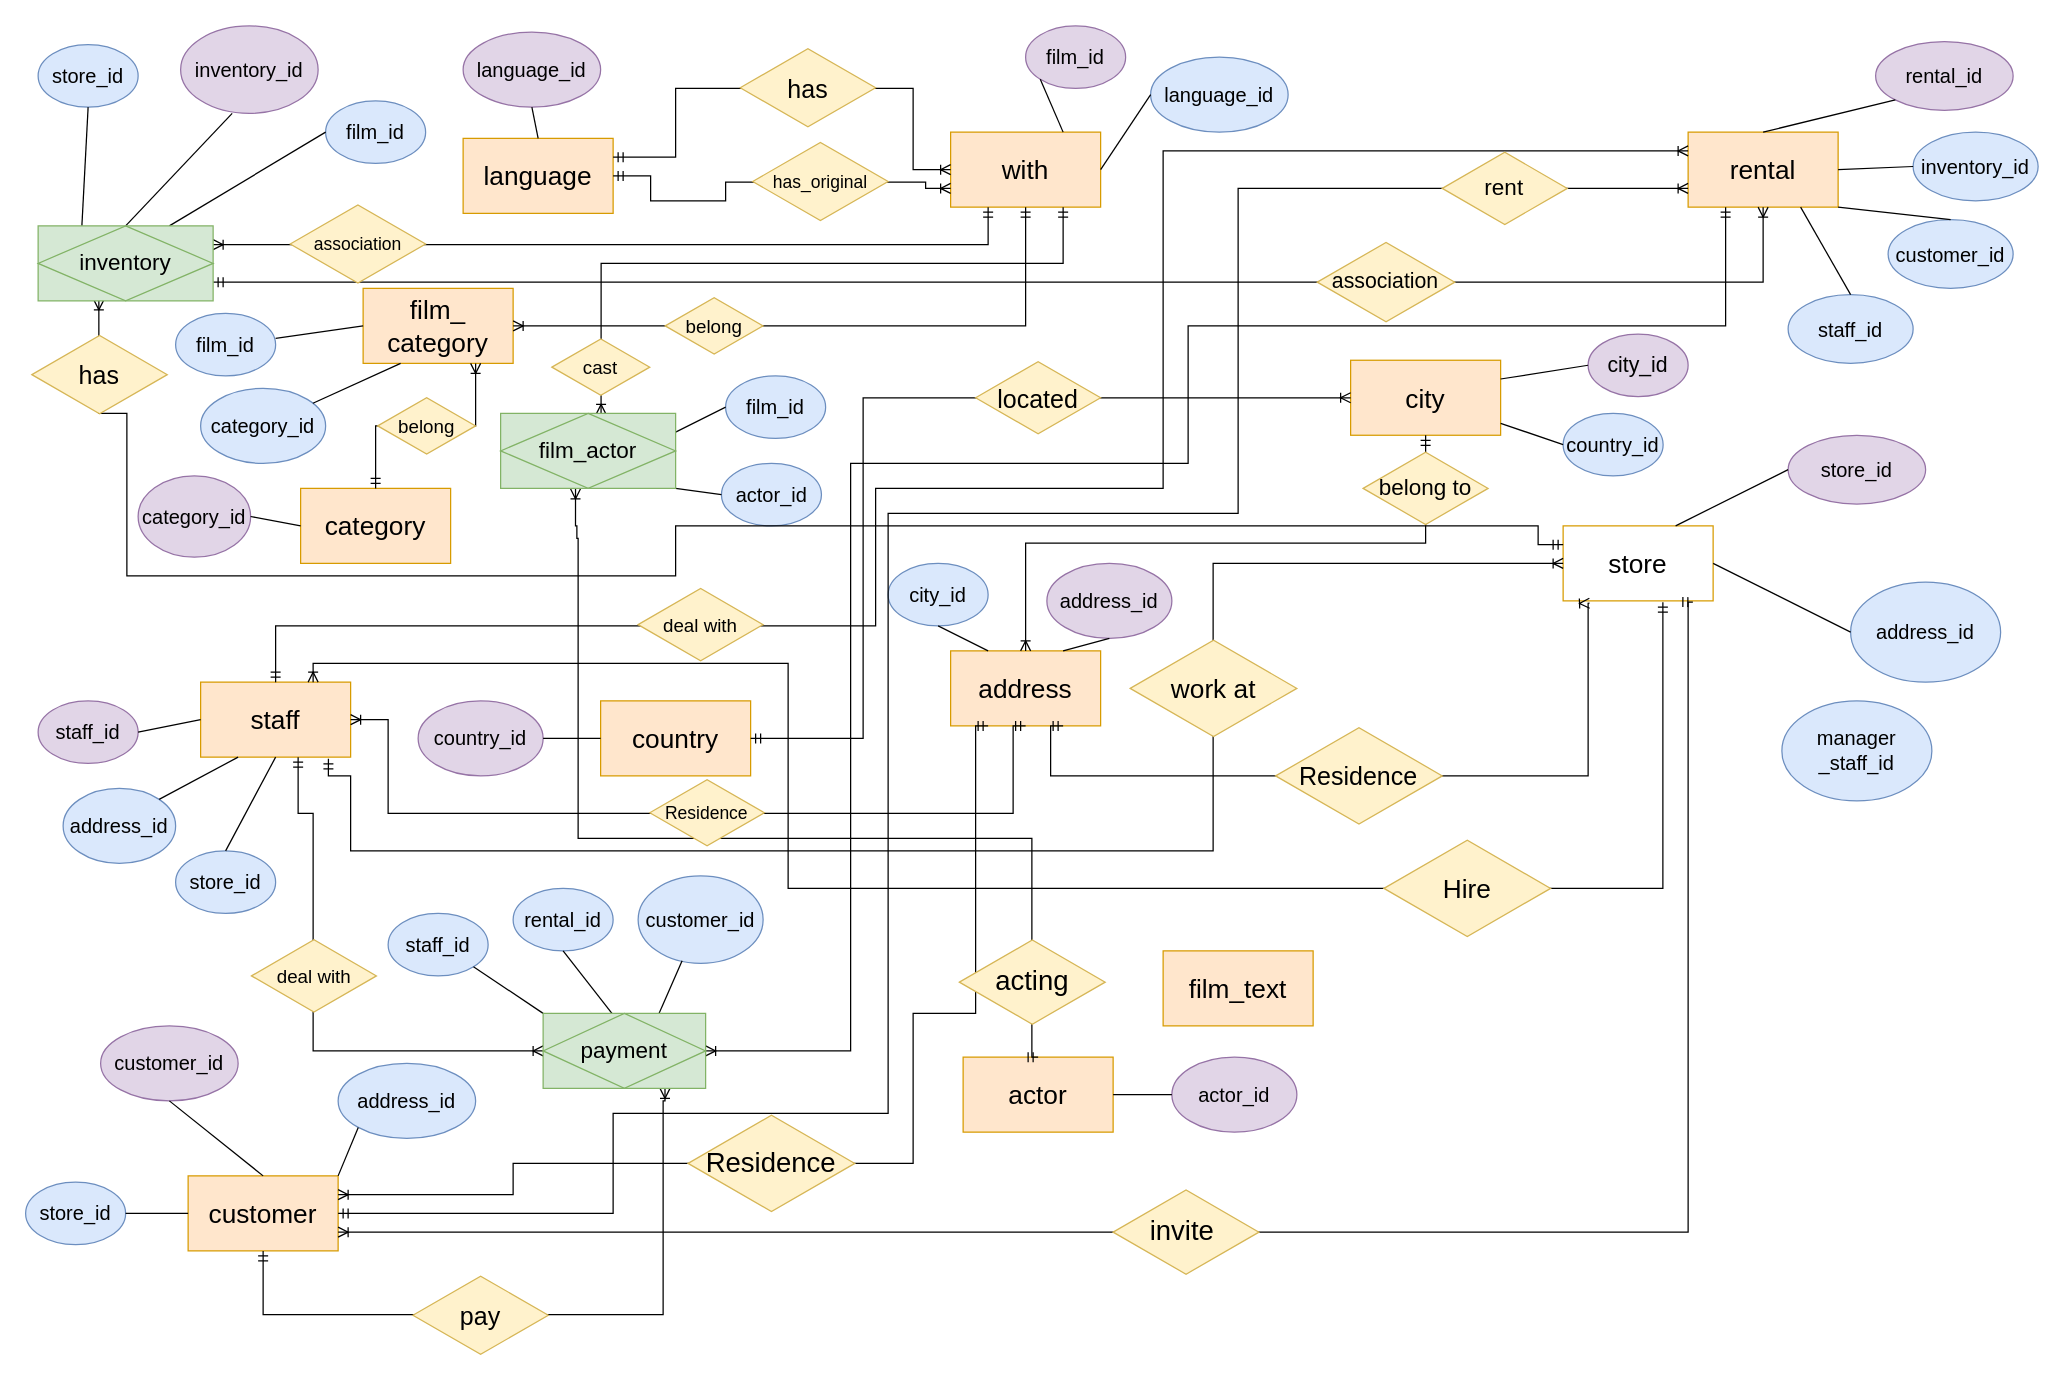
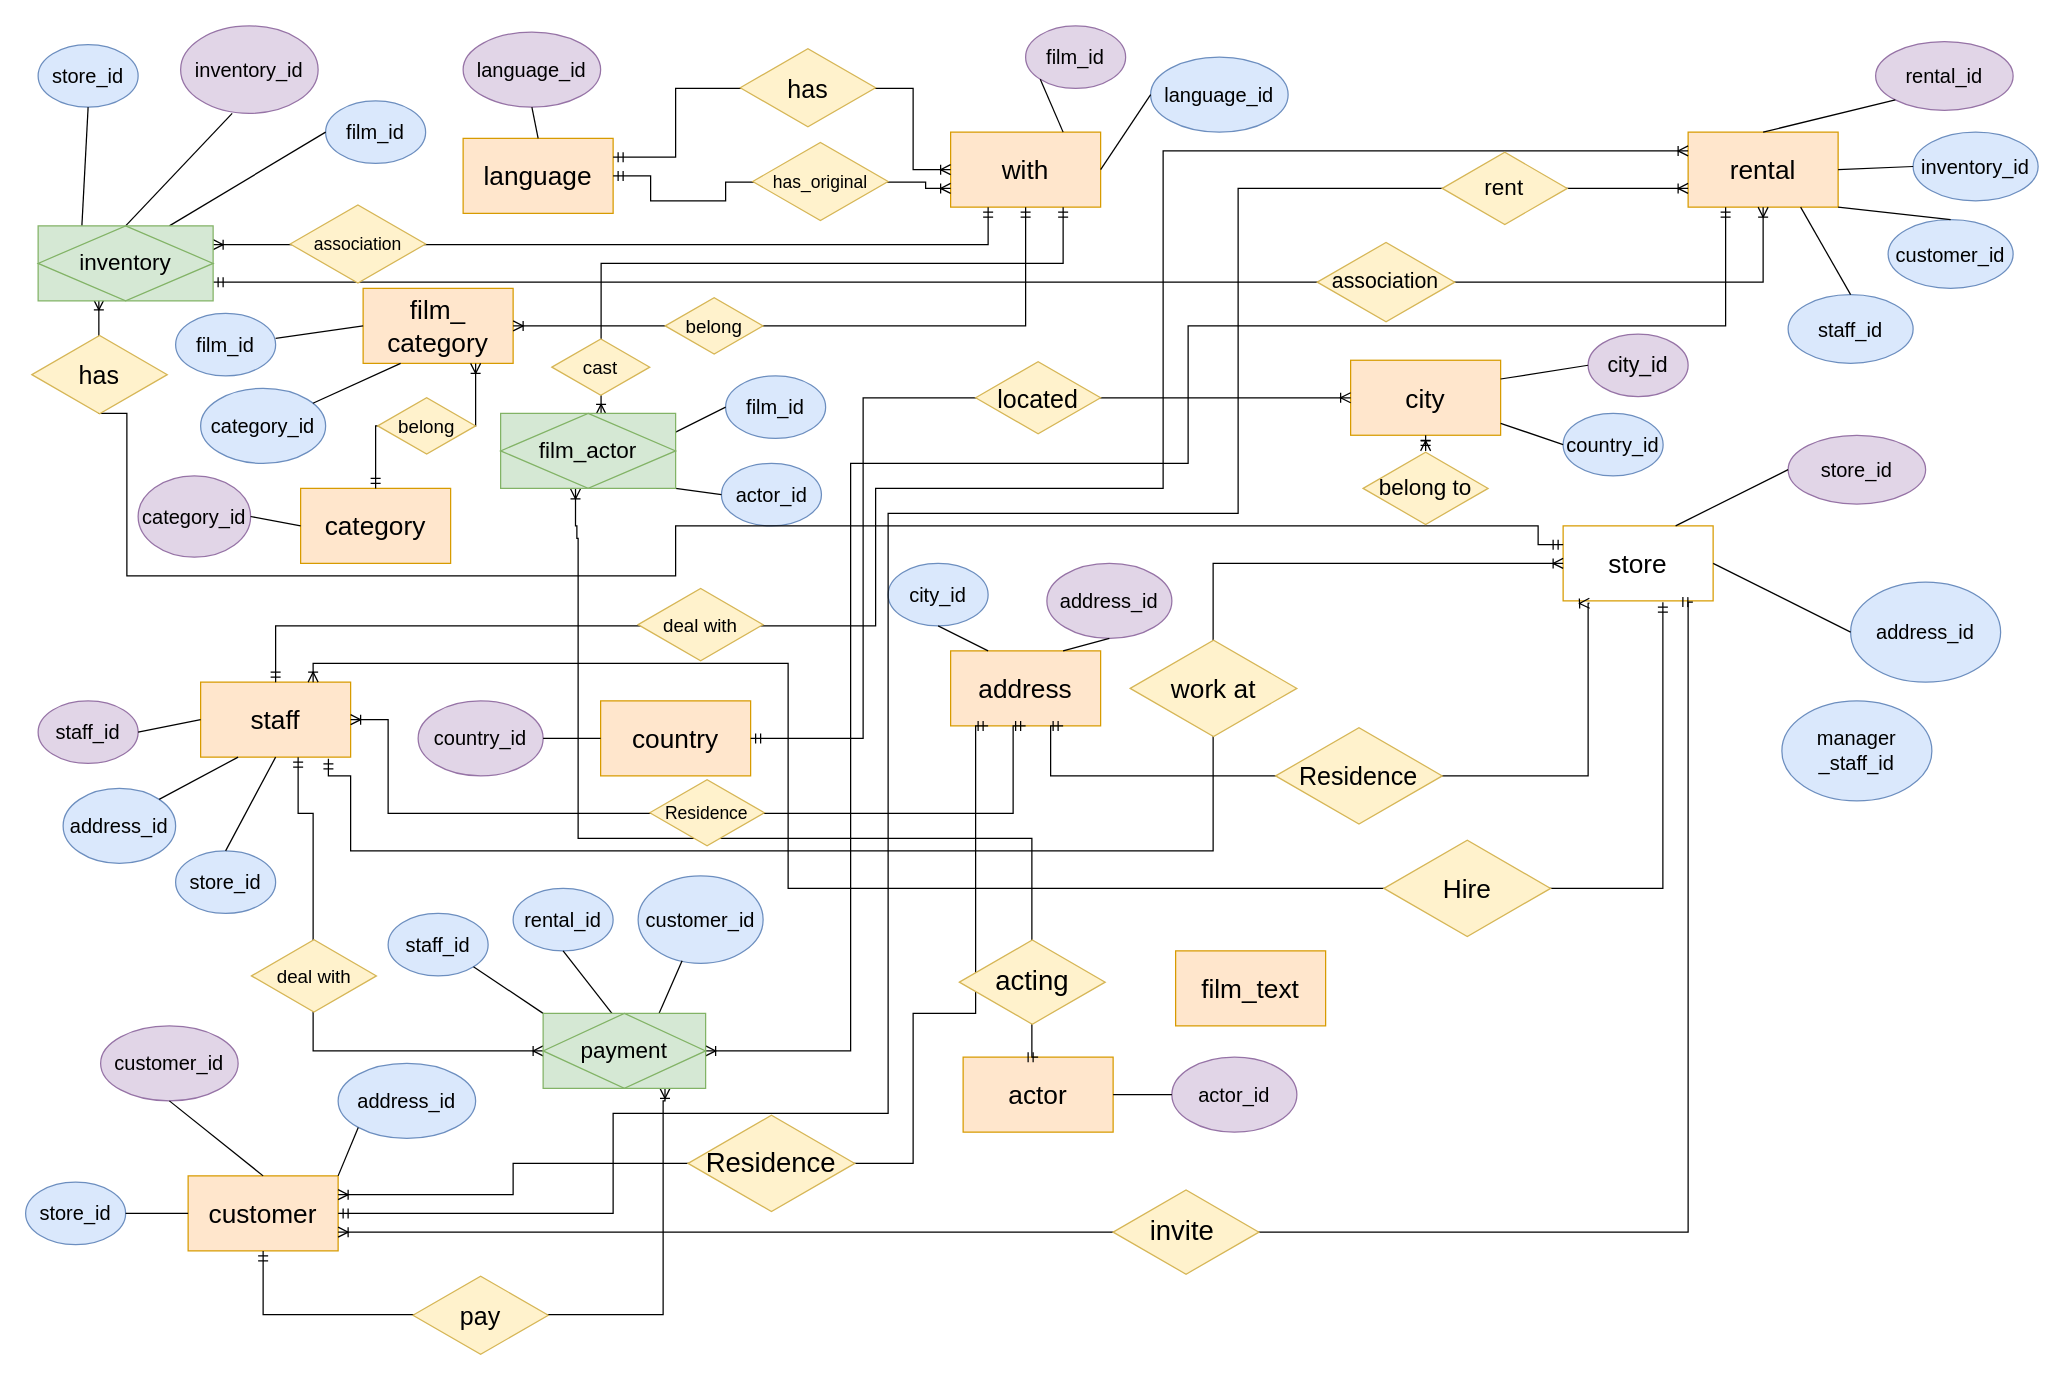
edge "city" -- "address": now "city" -- "belong to"
node "film_text": moved (1238, 988) -> (1251, 988)
